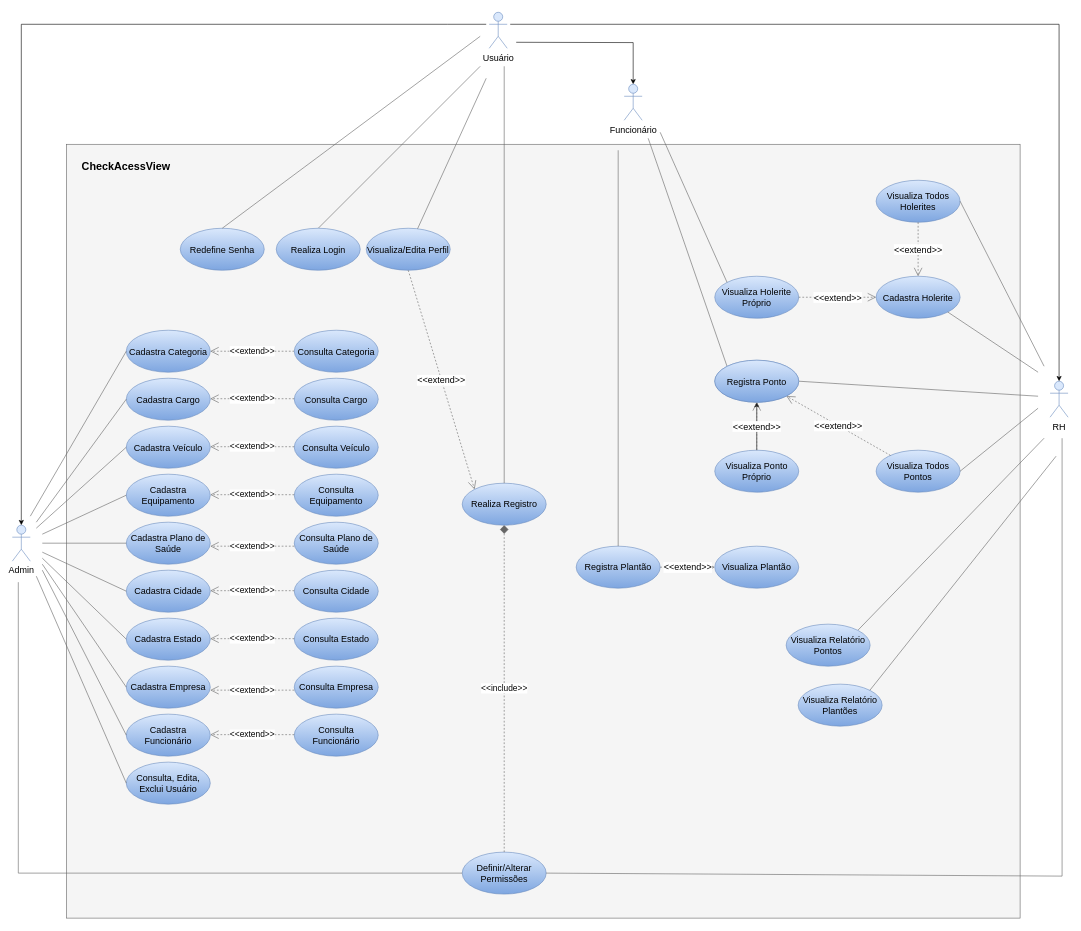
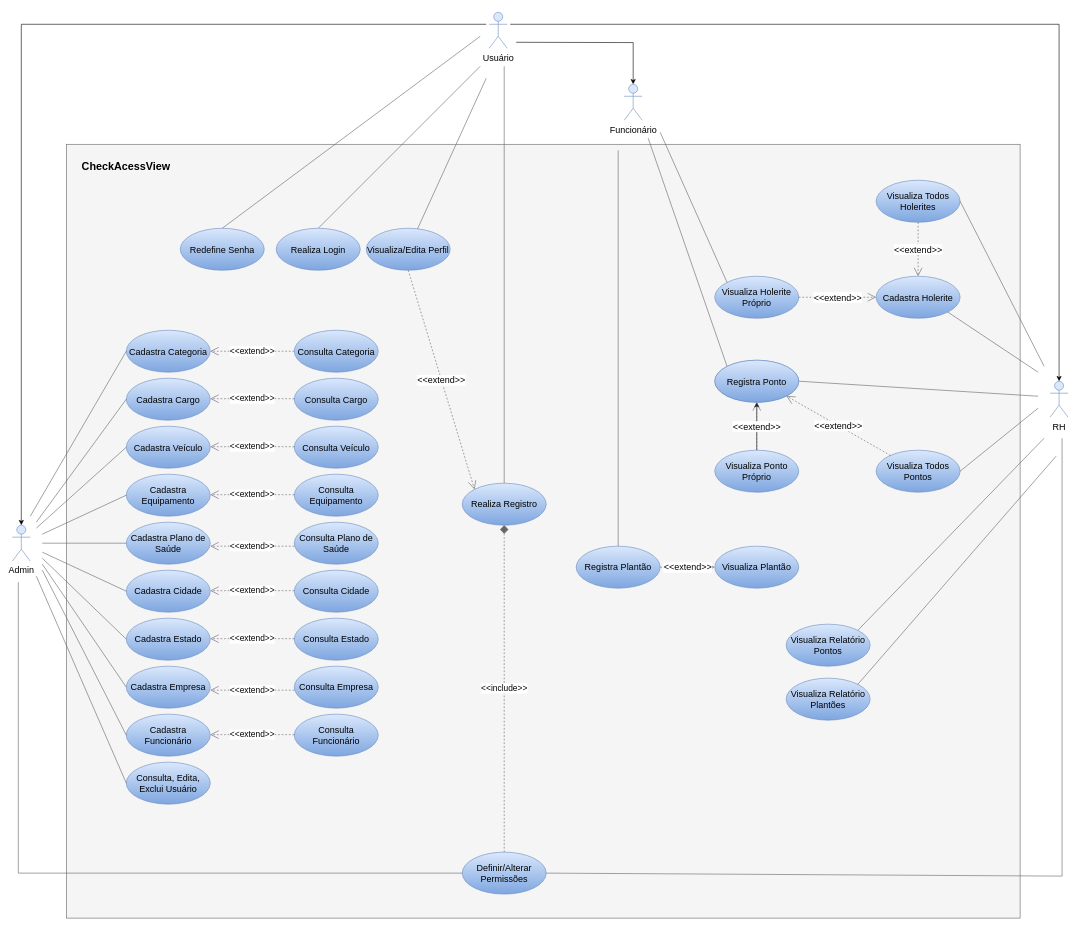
node "Visualiza Relatório Plantões": moved (840, 705) -> (828, 699)
